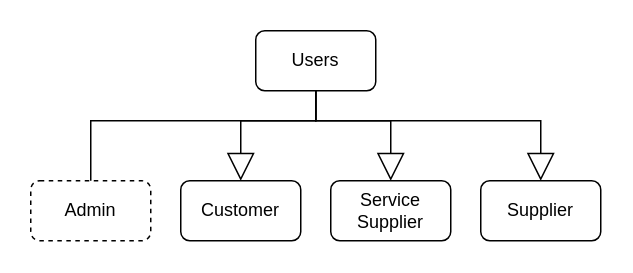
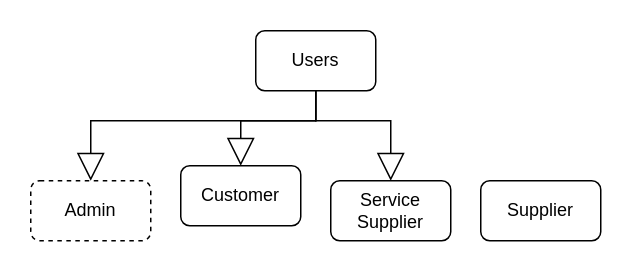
edge "Users" -> "Supplier": removed
edge "Users" -- "Admin": arrowhead none -> block
node "Customer": moved (241, 211) -> (241, 196)
